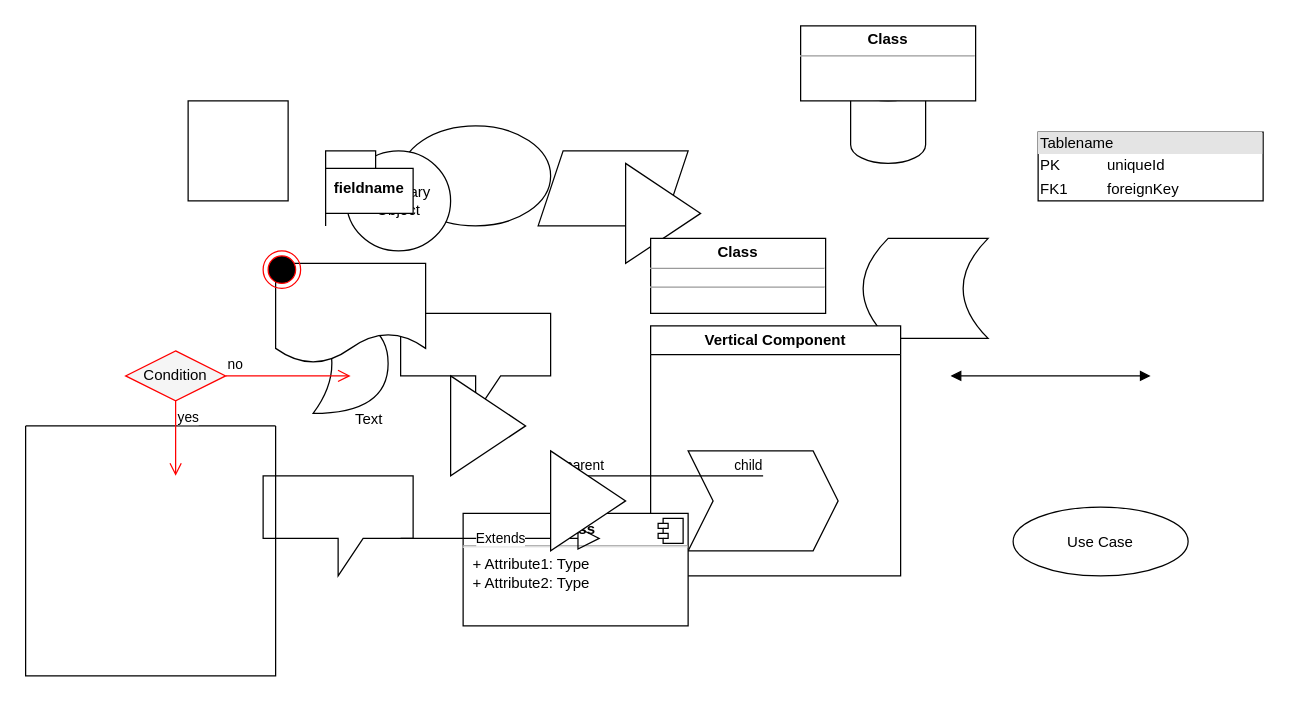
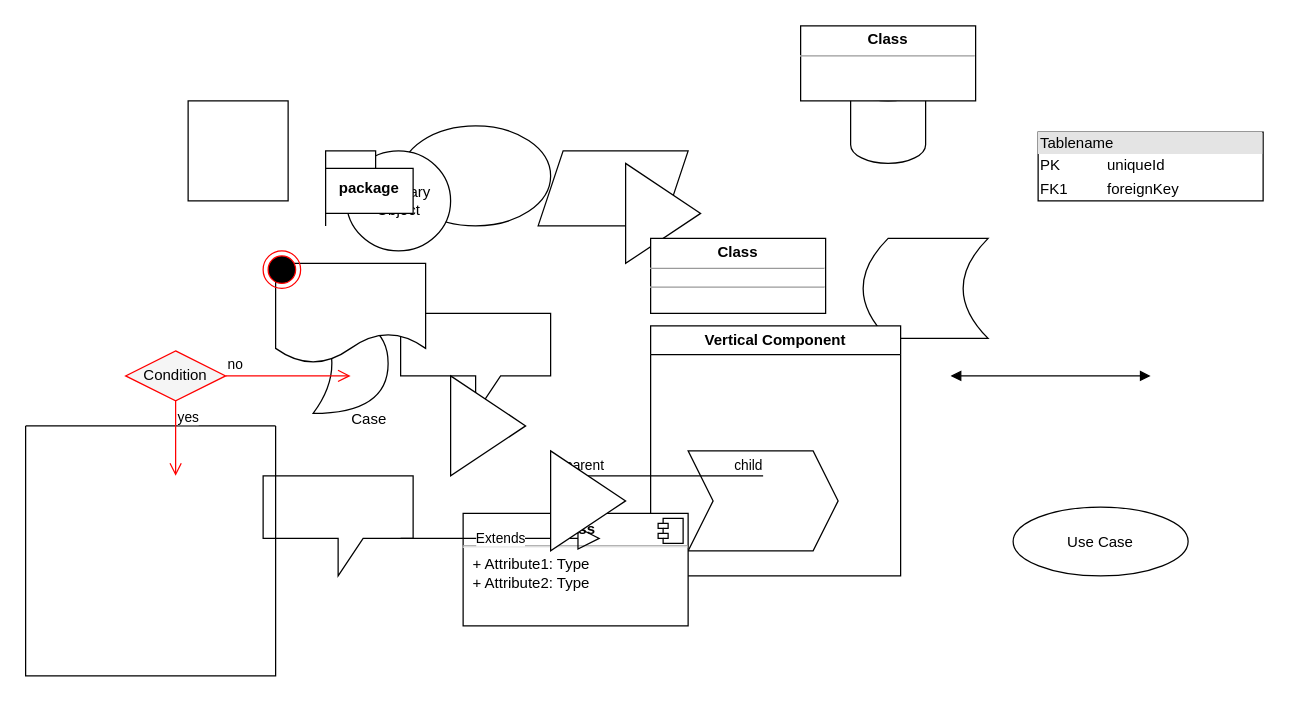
node "fieldname": label "fieldname" -> "package"
node "Text": label "Text" -> "Case"
